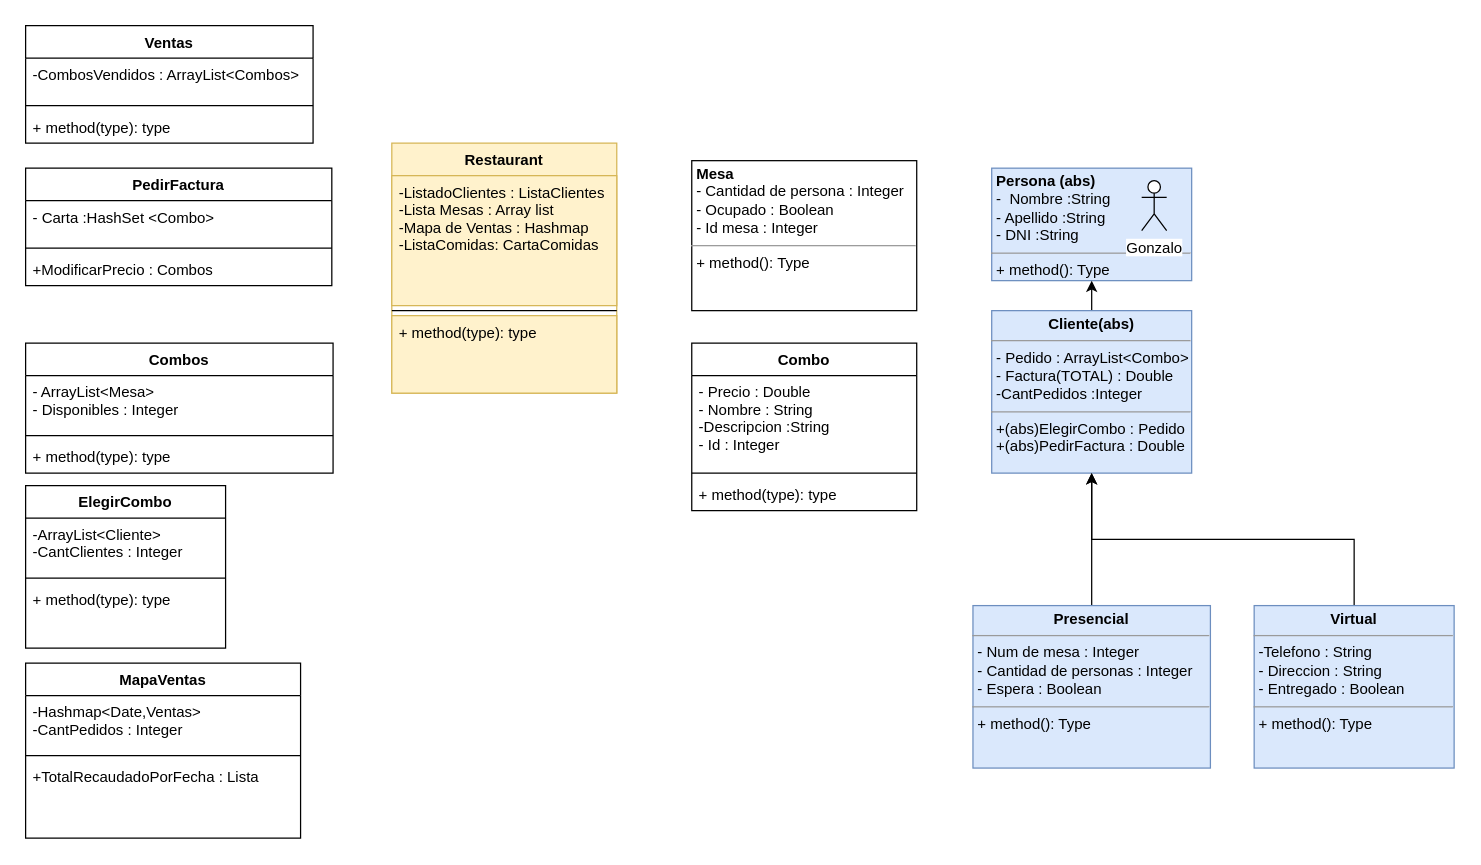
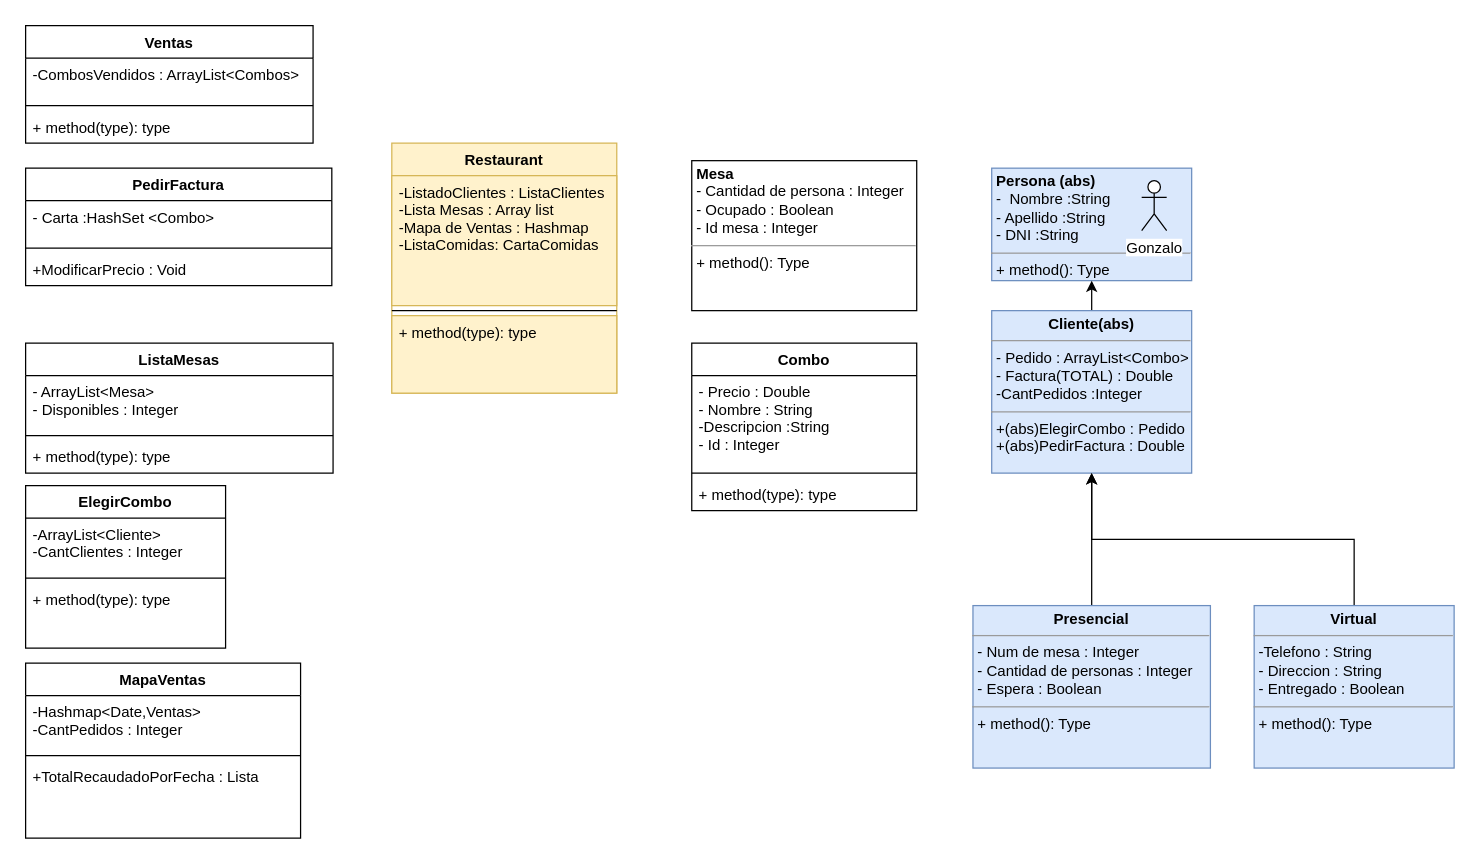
node "+ModificarPrecio : Combos": label "+ModificarPrecio : Combos" -> "+ModificarPrecio : Void"
node "Combos": label "Combos" -> "ListaMesas"
